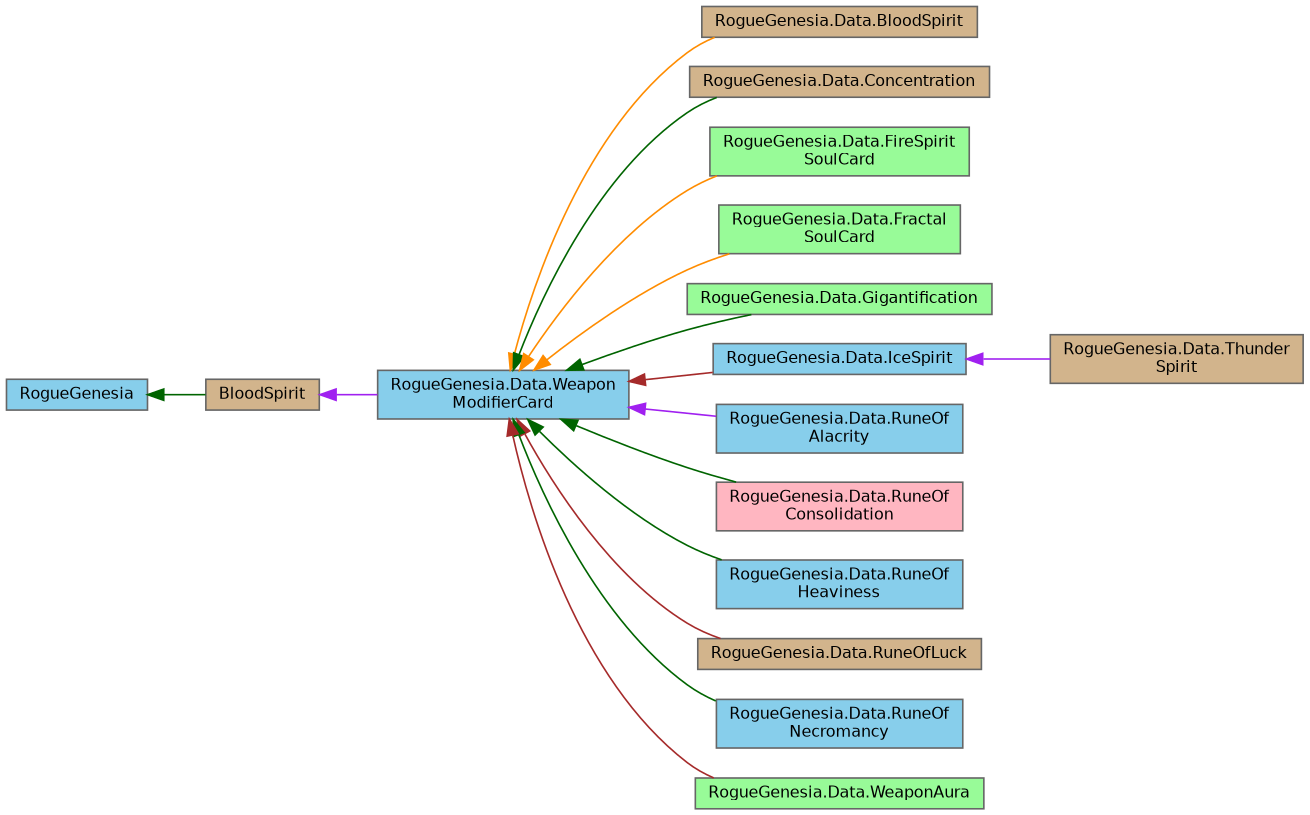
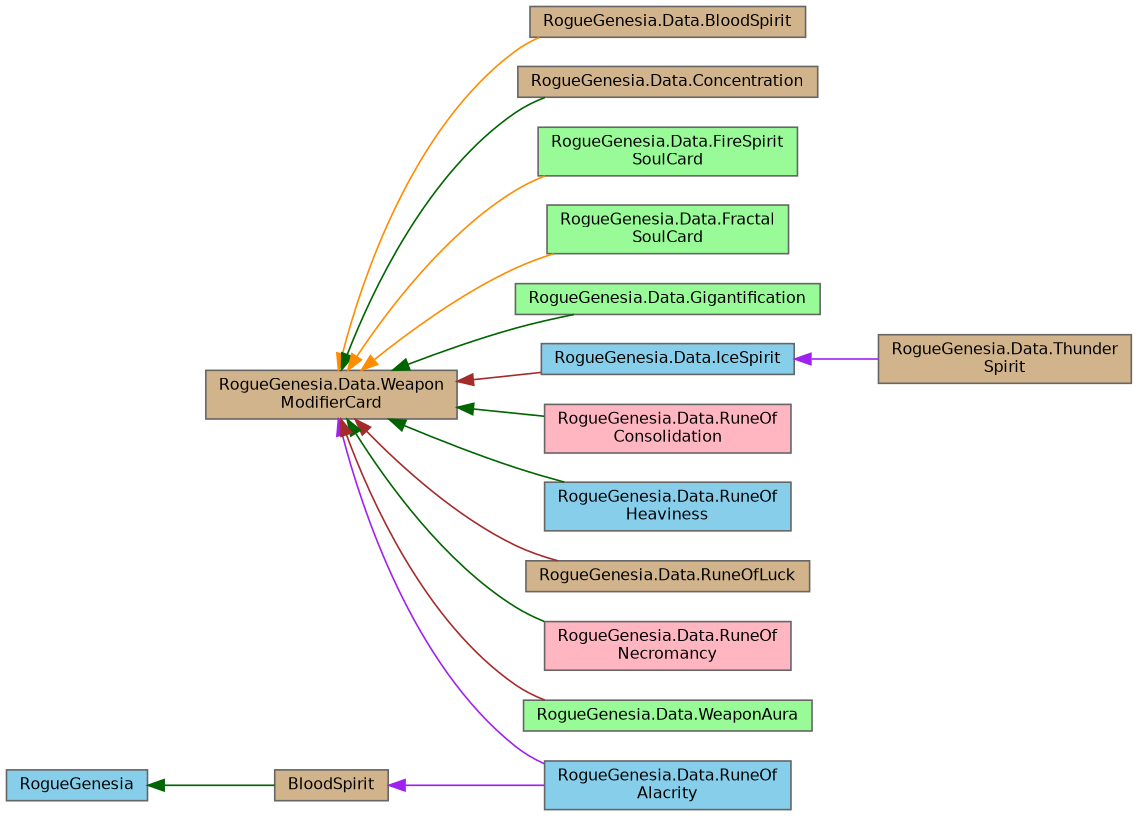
edge "RogueGenesia.Data.Weapon ModifierCard" -> "BloodSpirit": now "RogueGenesia.Data.RuneOf Alacrity" -> "BloodSpirit"
node "RogueGenesia.Data.Weapon ModifierCard": fillcolor skyblue -> tan
node "RogueGenesia.Data.RuneOf Necromancy": fillcolor skyblue -> lightpink
